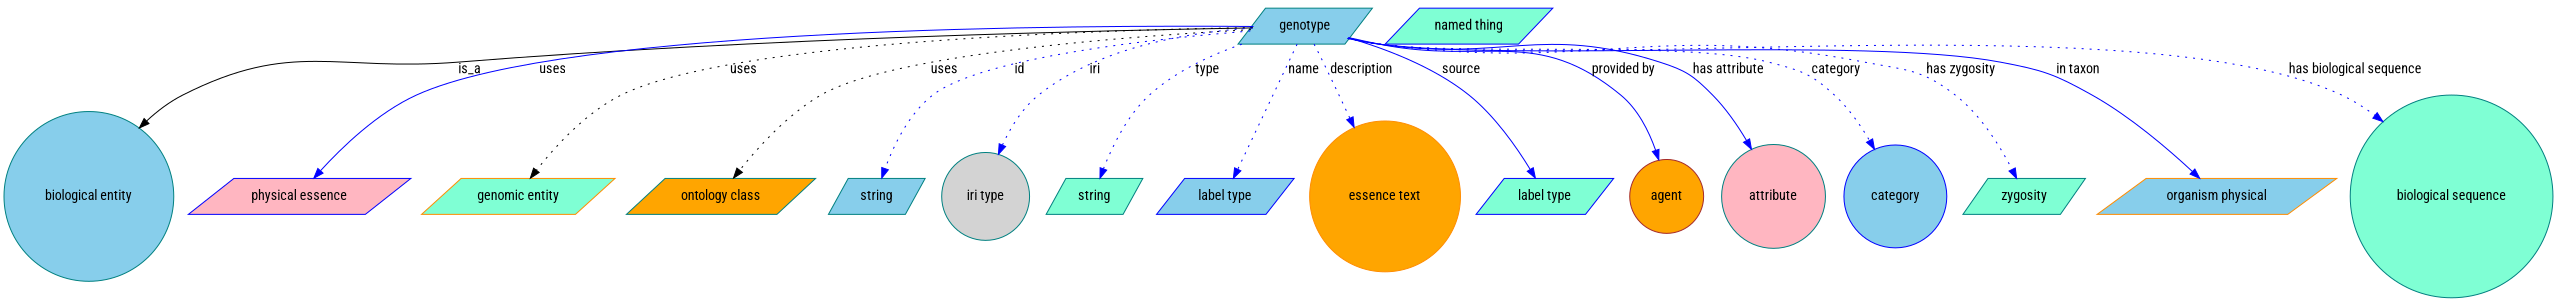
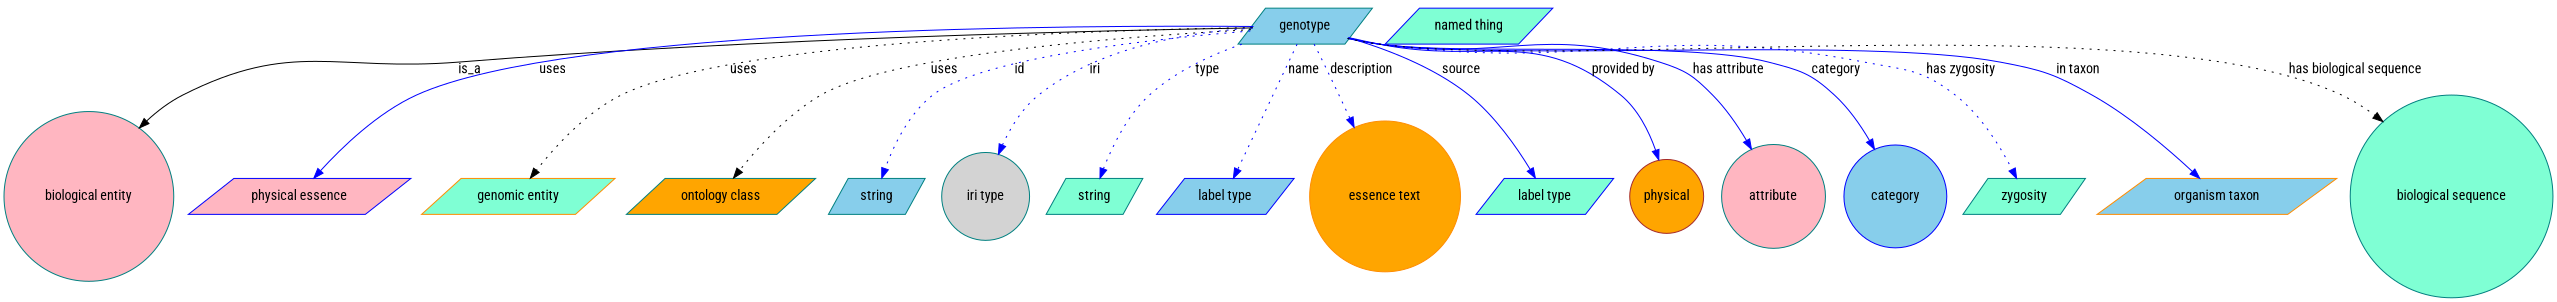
edge "genotype" -> "biological sequence": color blue -> black
edge "genotype" -> "category": style dotted -> solid
node "biological entity": fillcolor skyblue -> lightpink
node "agent": label "agent" -> "physical"
node "organism physical": label "organism physical" -> "organism taxon"
